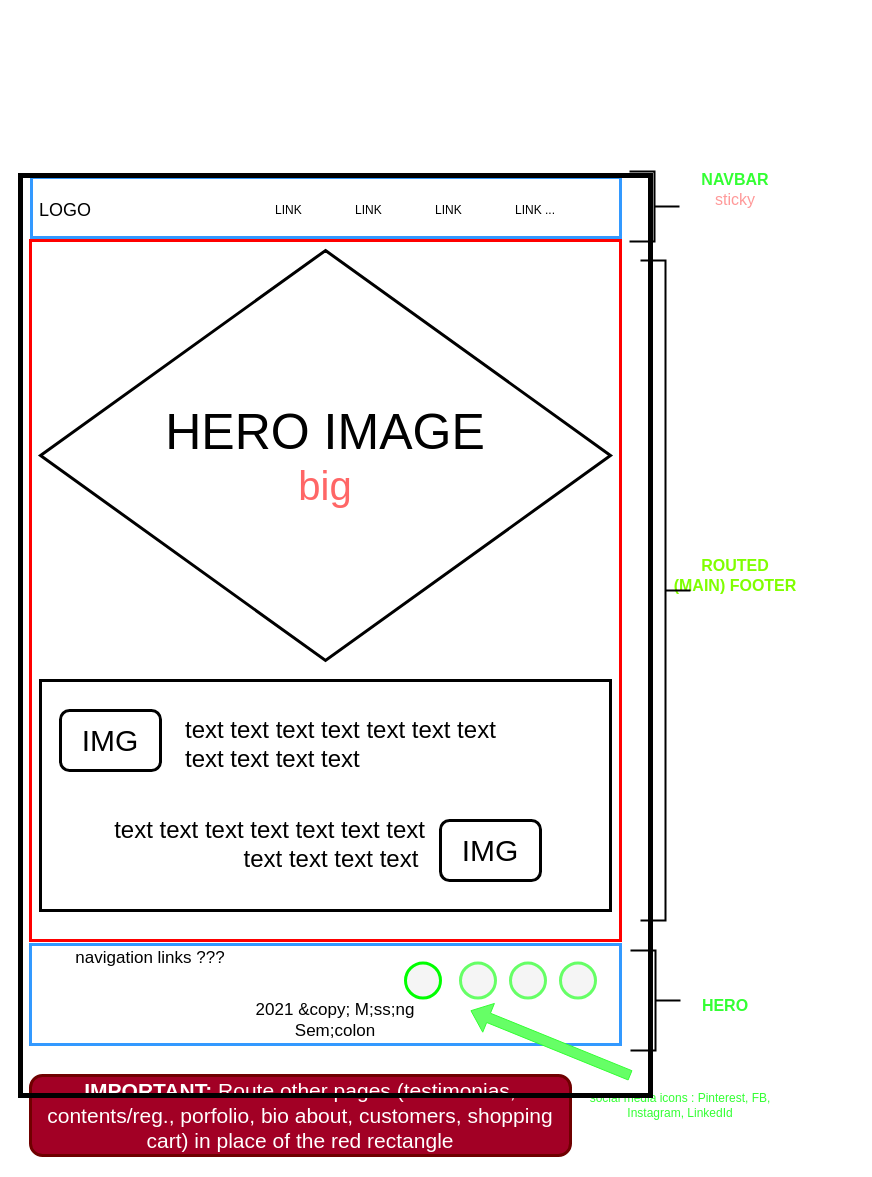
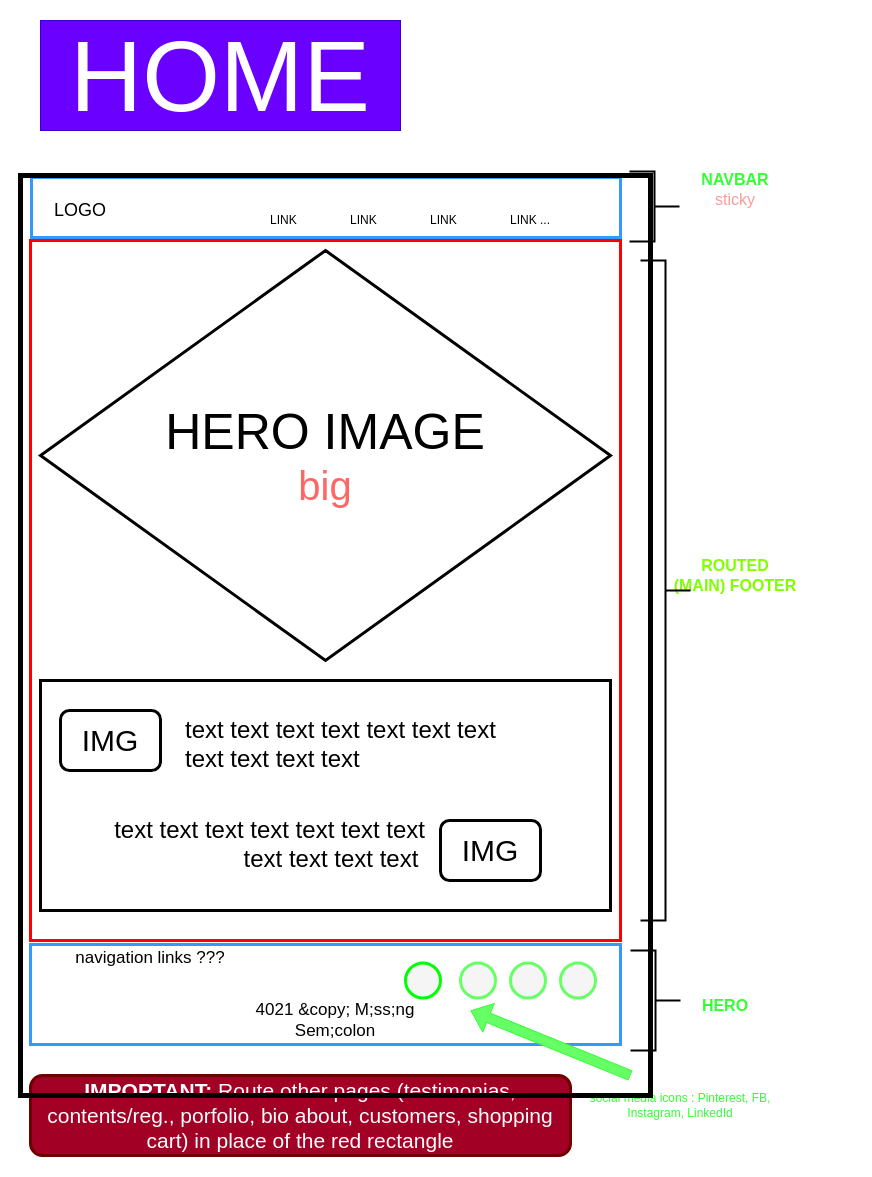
node "HOME": added
node "LOGO": moved (66, 211) -> (81, 211)
node "LINK LINK LINK LINK ...": moved (416, 211) -> (411, 221)
node "2021 &copy; M;ss;ng Sem;colon": label "2021 &copy; M;ss;ng Sem;colon" -> "4021 &copy; M;ss;ng Sem;colon"
